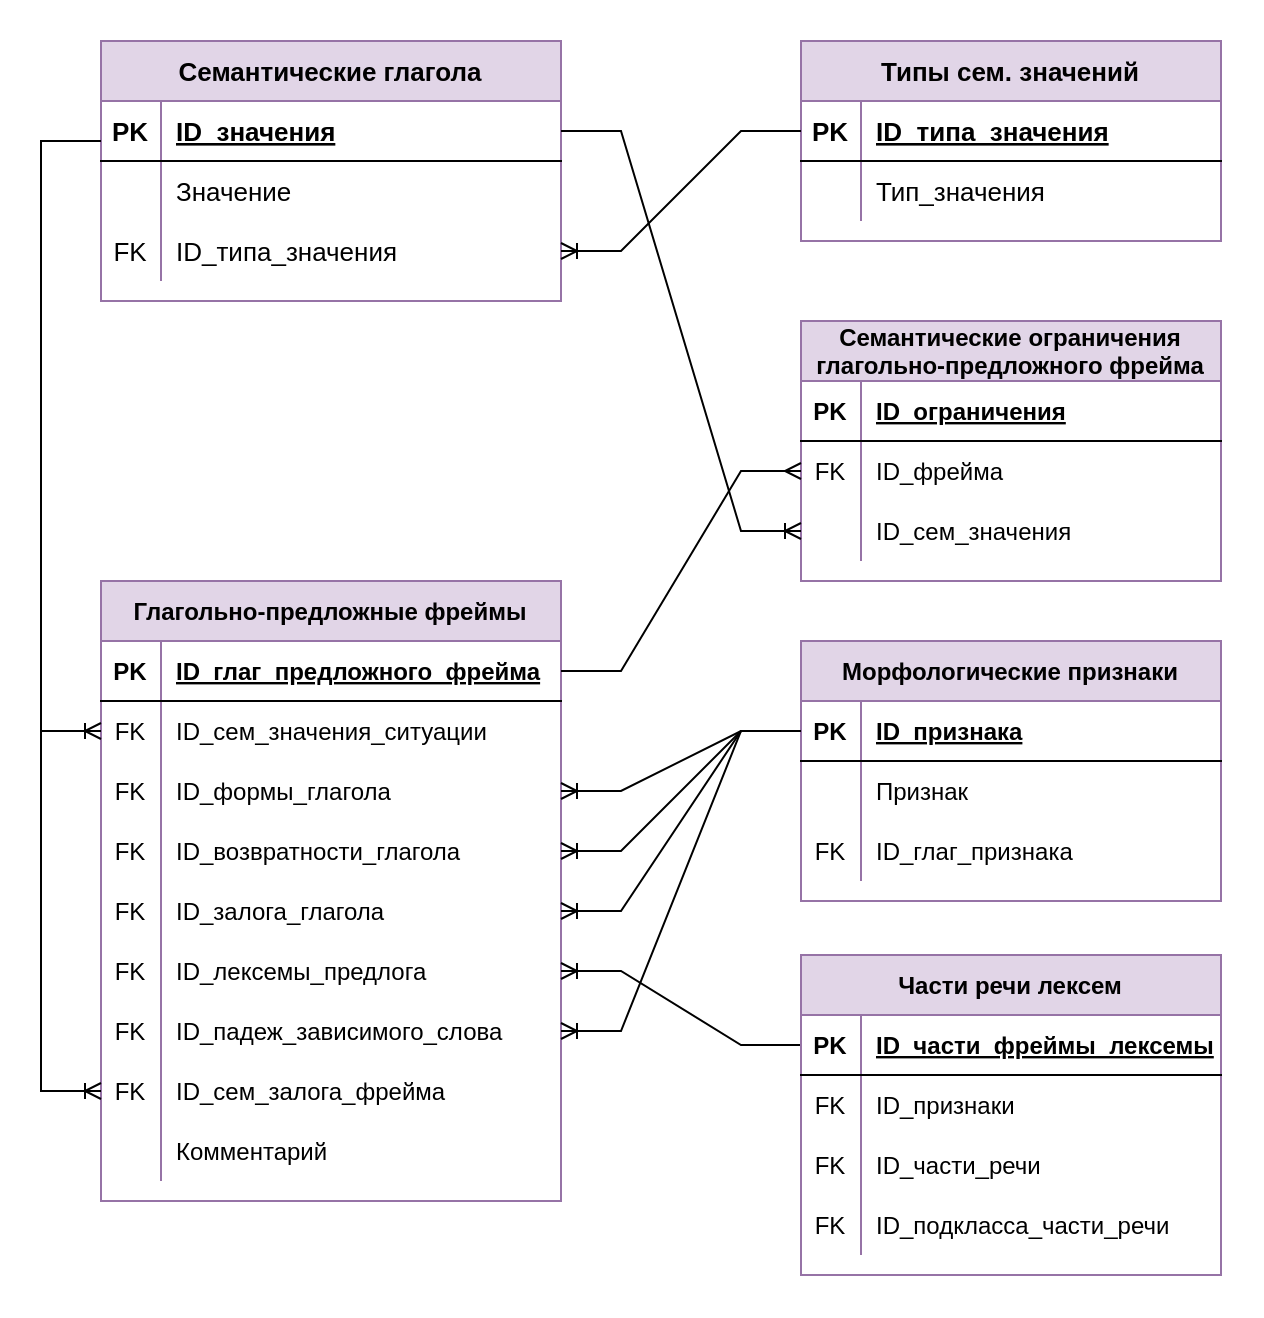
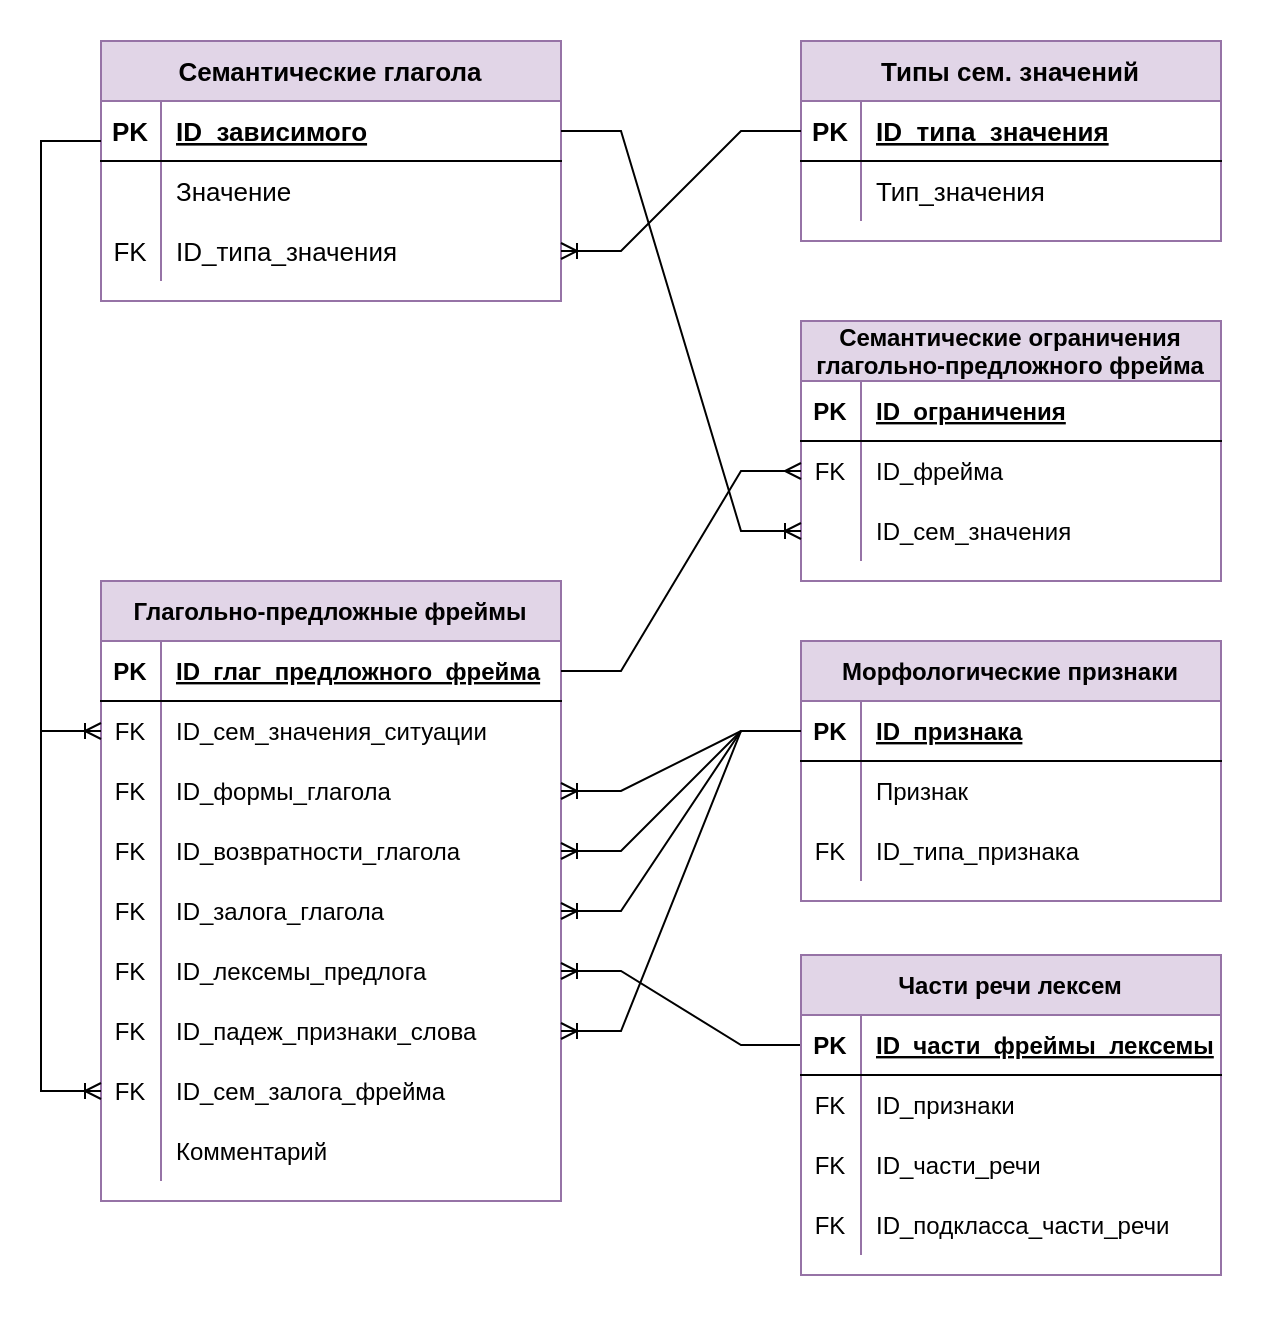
node "ID_значения": label "ID_значения" -> "ID_зависимого"
node "ID_глаг_признака": label "ID_глаг_признака" -> "ID_типа_признака"
node "ID_падеж_зависимого_слова": label "ID_падеж_зависимого_слова" -> "ID_падеж_признаки_слова"
